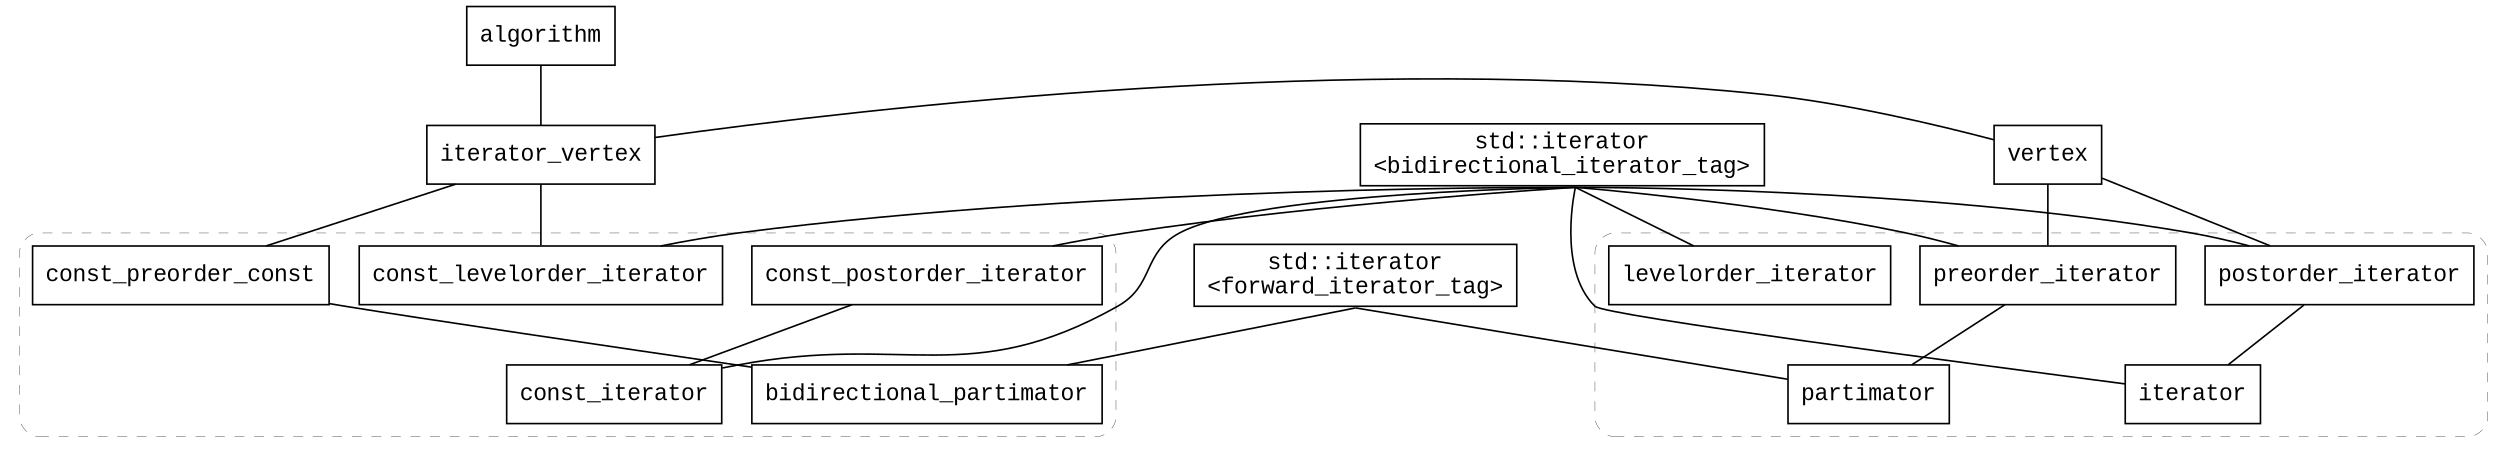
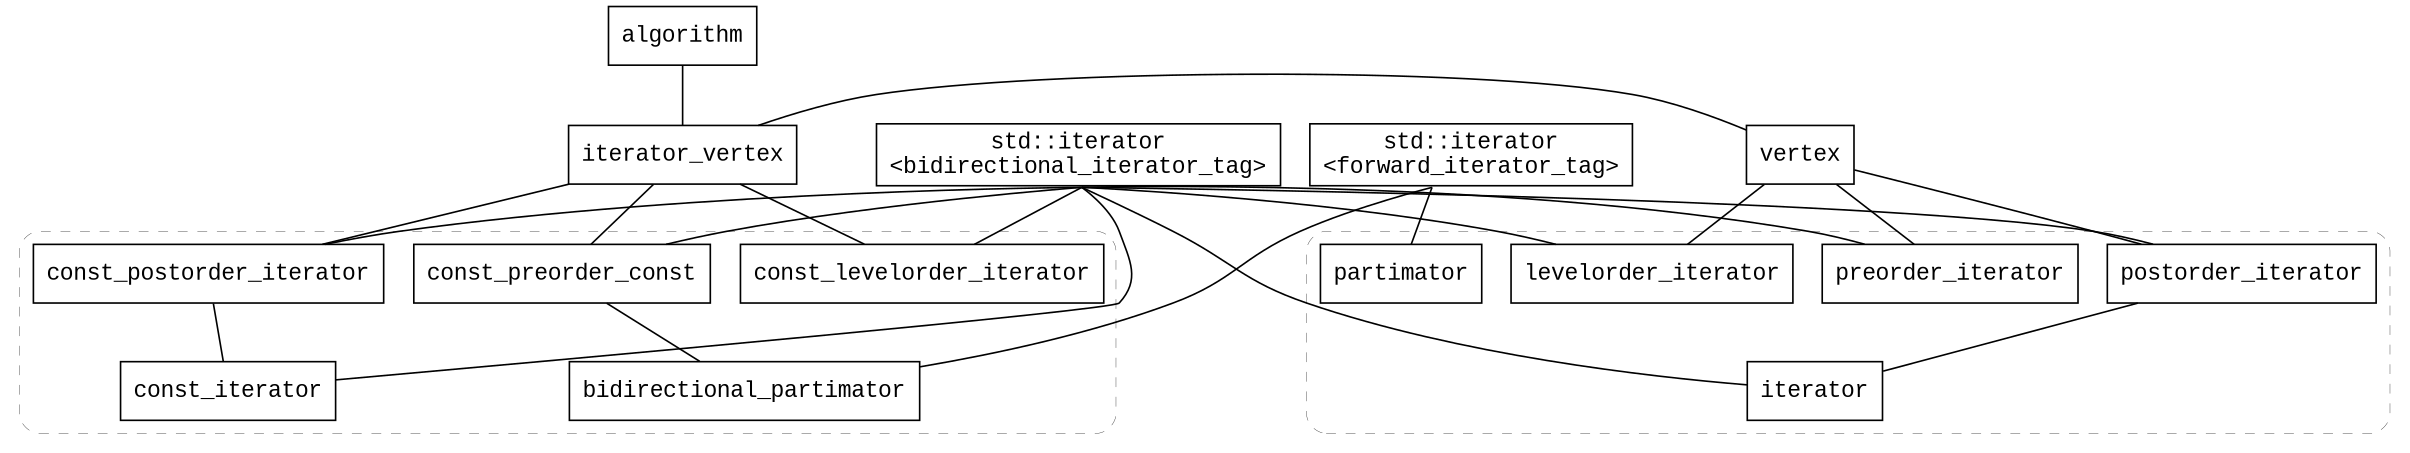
edge "std::iterator <bidirectional_iterator_tag>" -- "const_preorder_const": added
edge "iterator_vertex" -- "const_postorder_iterator": added
edge "vertex" -- "levelorder_iterator": added
edge "preorder_iterator" -- "partimator": removed
